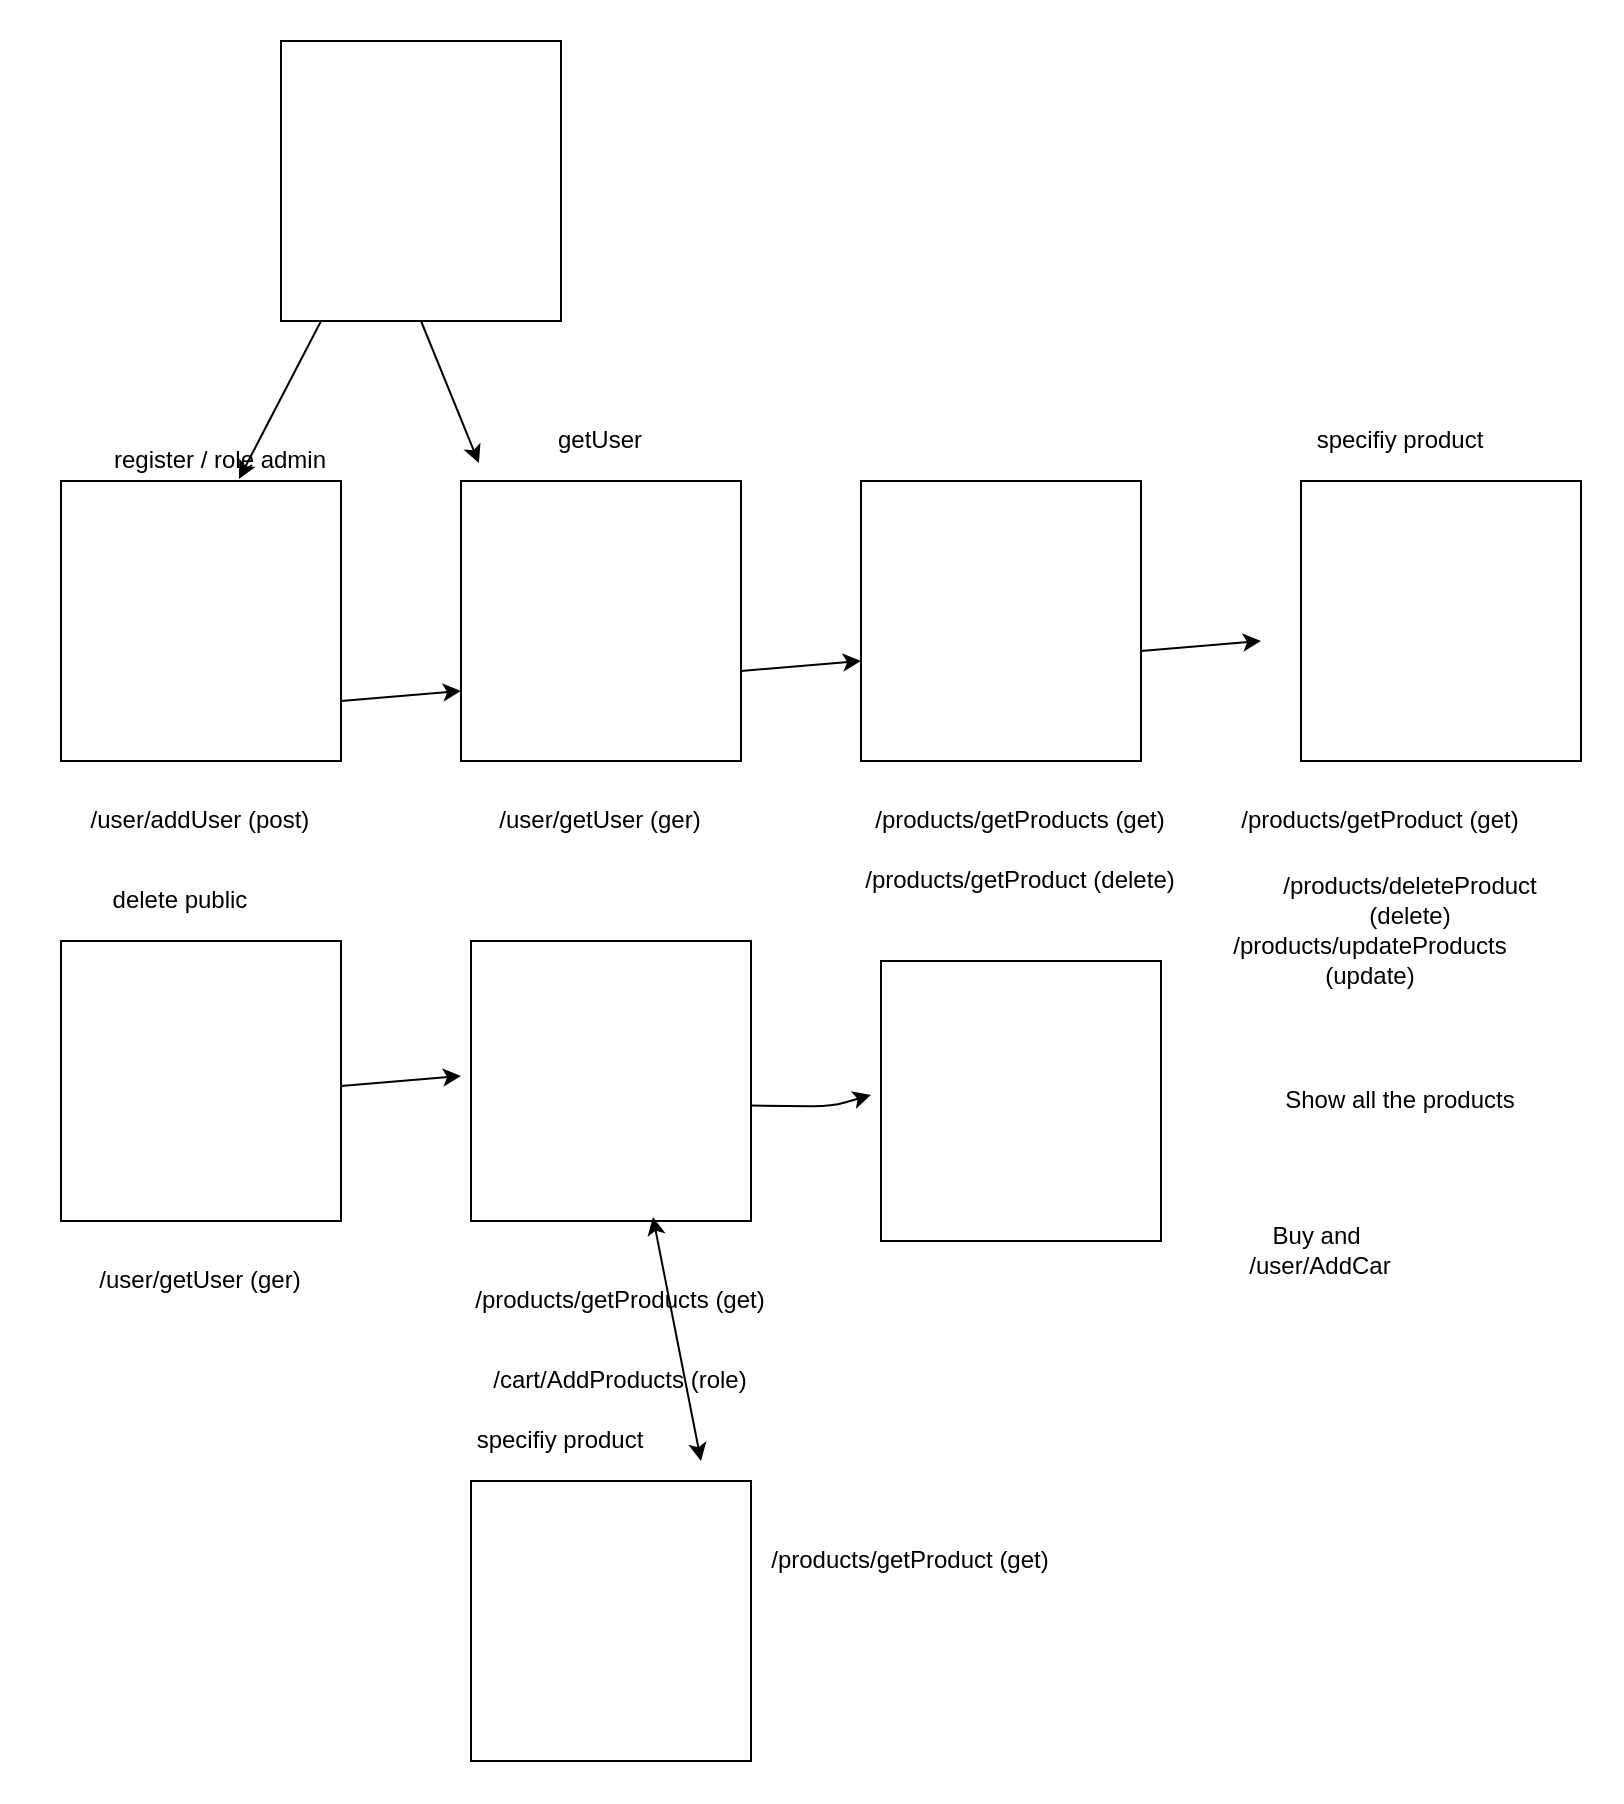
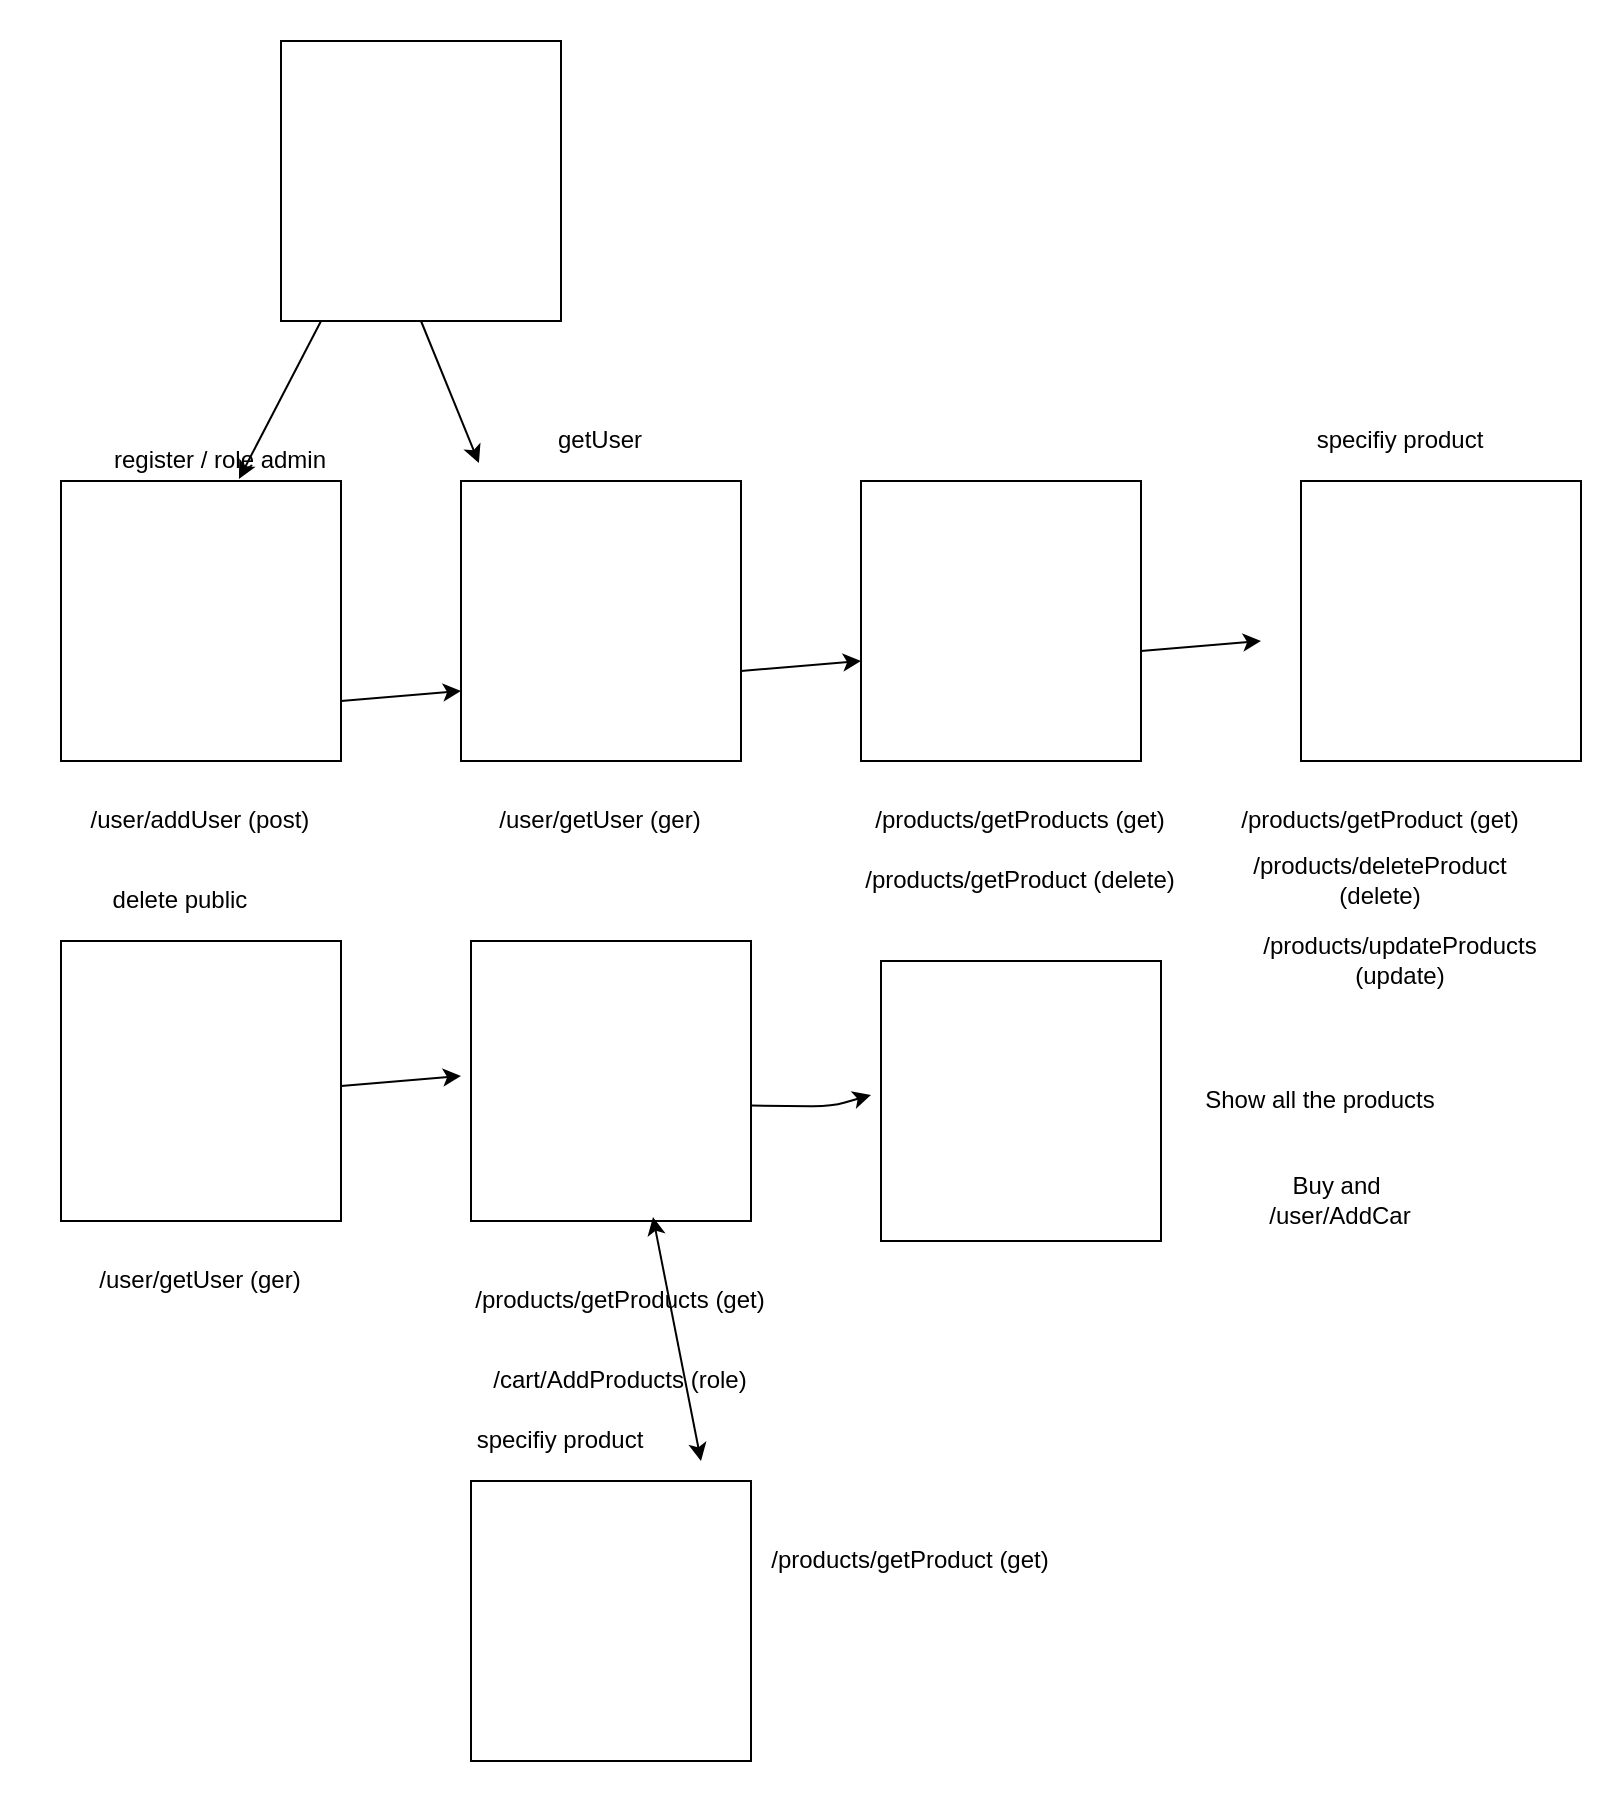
node "/products/deleteProduct (delete)": moved (1411, 901) -> (1381, 881)
node "/products/updateProducts (update)": moved (1371, 961) -> (1401, 961)
node "Show all the products": moved (1401, 1101) -> (1321, 1101)
node "Buy and /user/AddCar": moved (1321, 1251) -> (1341, 1201)
